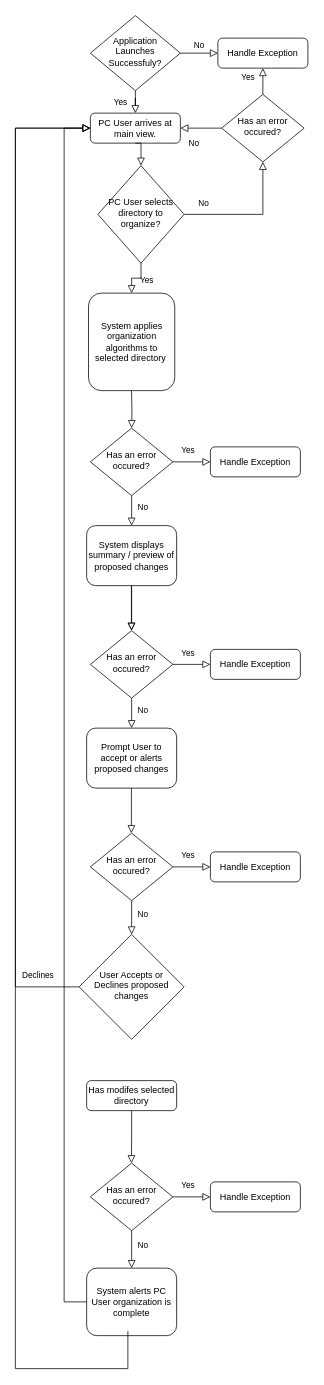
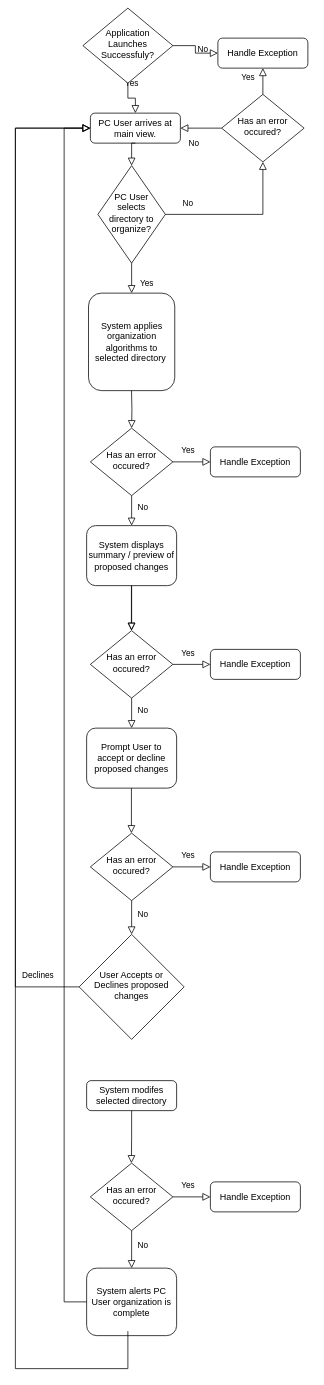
node "Application Launches Successfuly?": moved (135, 53) -> (128, 45)
node "PC User selects directory to organize?": size 86x98 -> 68x98
node "Prompt User to accept or alerts proposed changes": label "Prompt User to accept or alerts proposed changes" -> "Prompt User to accept or decline proposed changes"
node "Has modifes selected directory": label "Has modifes selected directory" -> "System modifes selected directory"
